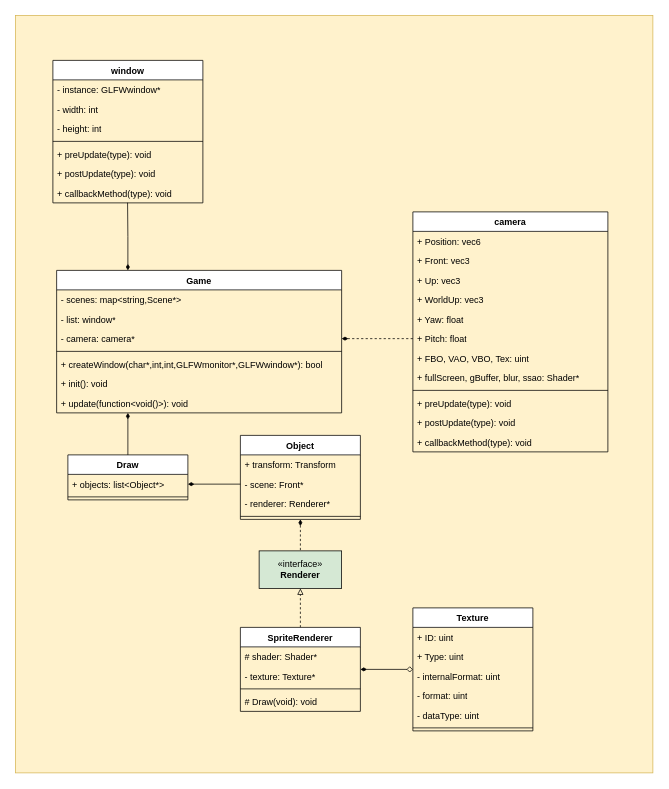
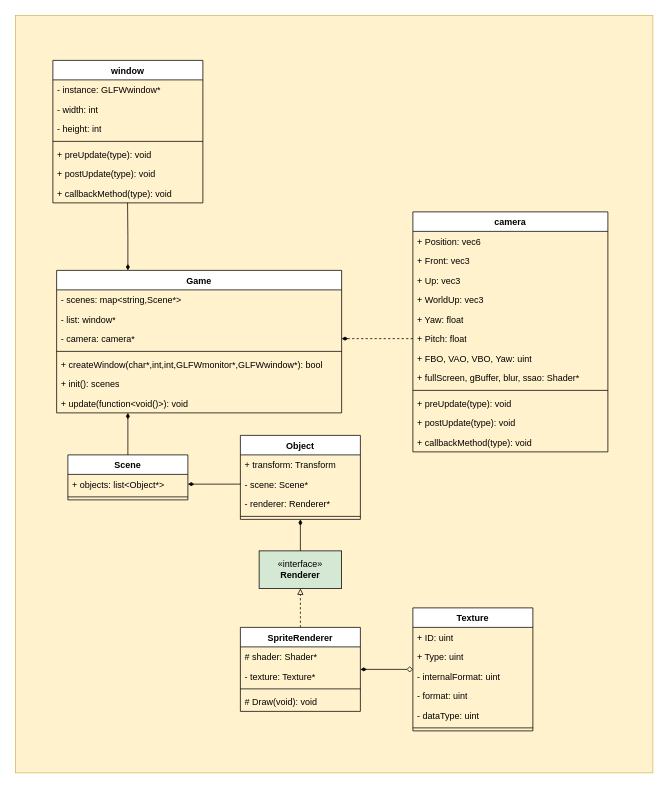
node "+ FBO, VAO, VBO, Tex: uint": label "+ FBO, VAO, VBO, Tex: uint" -> "+ FBO, VAO, VBO, Yaw: uint"
node "+ init(): void": label "+ init(): void" -> "+ init(): scenes"
node "Draw": label "Draw" -> "Scene"
node "- scene: Front*": label "- scene: Front*" -> "- scene: Scene*"
edge "«interface» Renderer" -> "Object": style dashed -> solid
